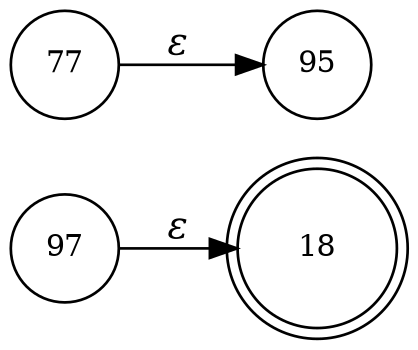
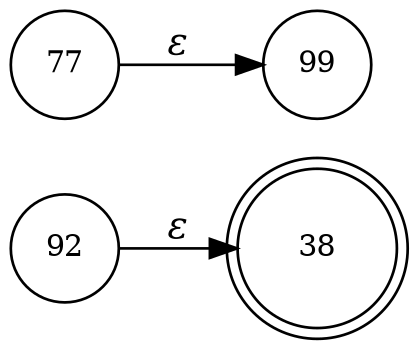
node "95": label "95" -> "99"
node "97": label "97" -> "92"
node "18": label "18" -> "38"
